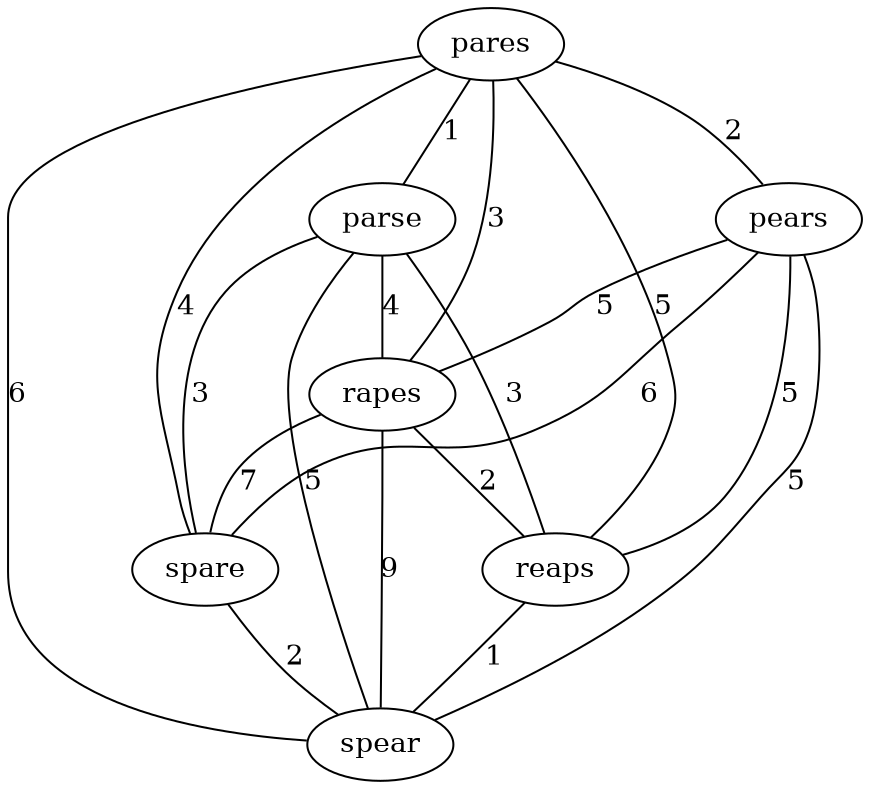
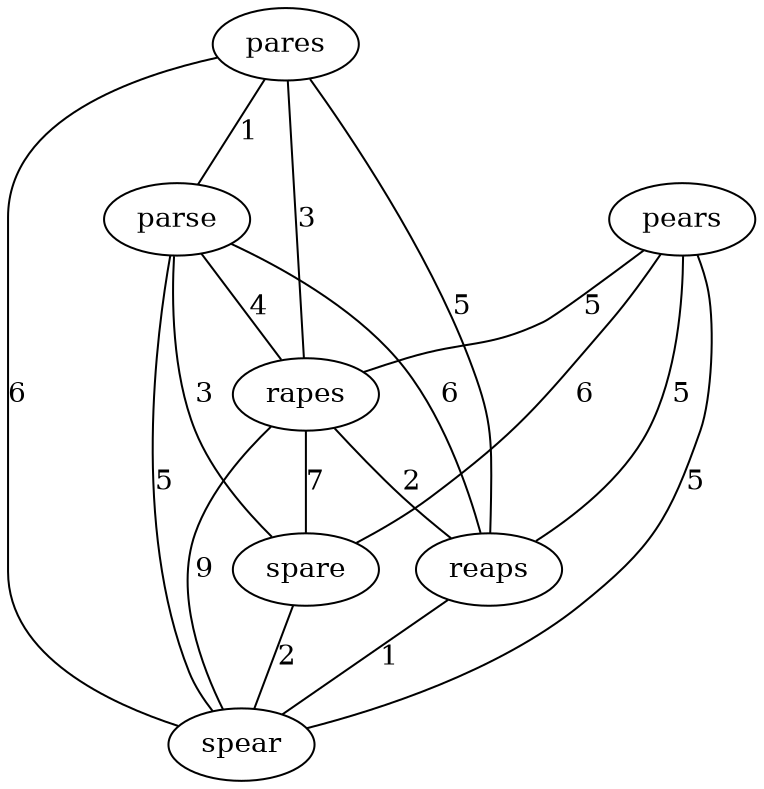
edge "pares" -- "pears": removed, label "2"
edge "pares" -- "spare": removed, label "4"
edge "parse" -- "reaps": label "3" -> "6"
